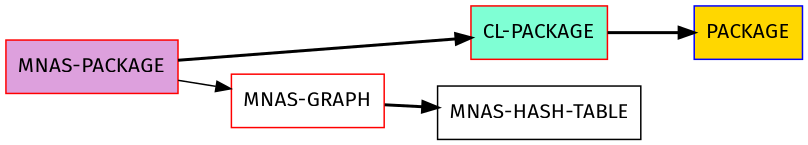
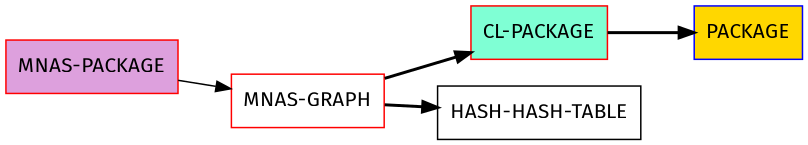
edge "MNAS-PACKAGE" -> "CL-PACKAGE": now "MNAS-GRAPH" -> "CL-PACKAGE"
node "MNAS-HASH-TABLE": label "MNAS-HASH-TABLE" -> "HASH-HASH-TABLE"
